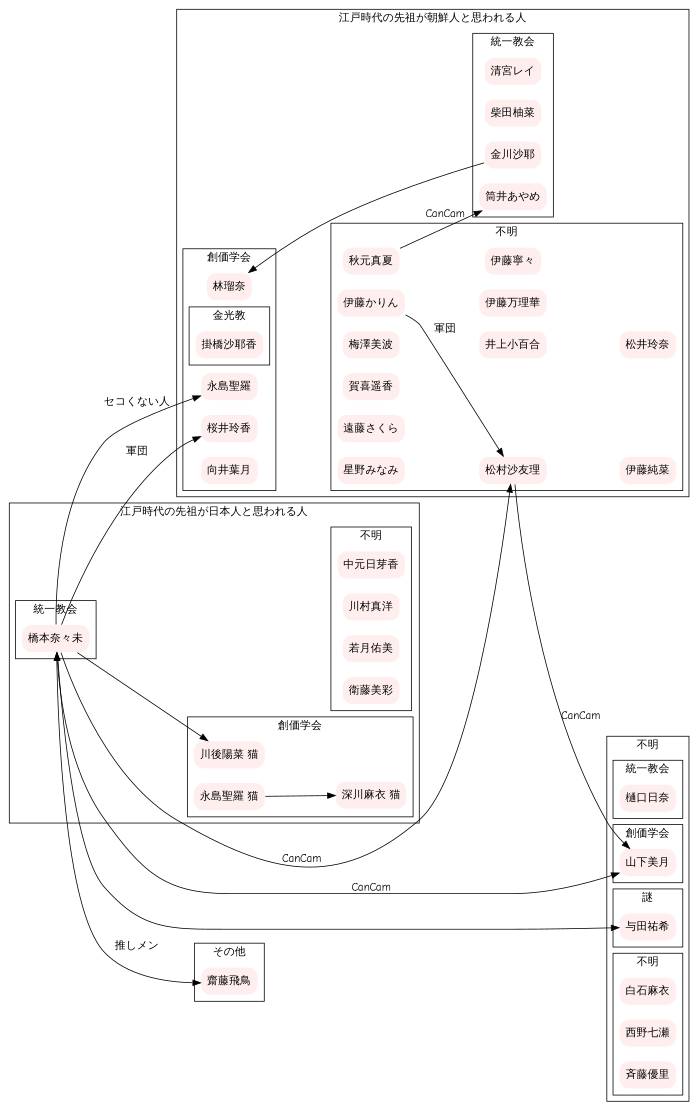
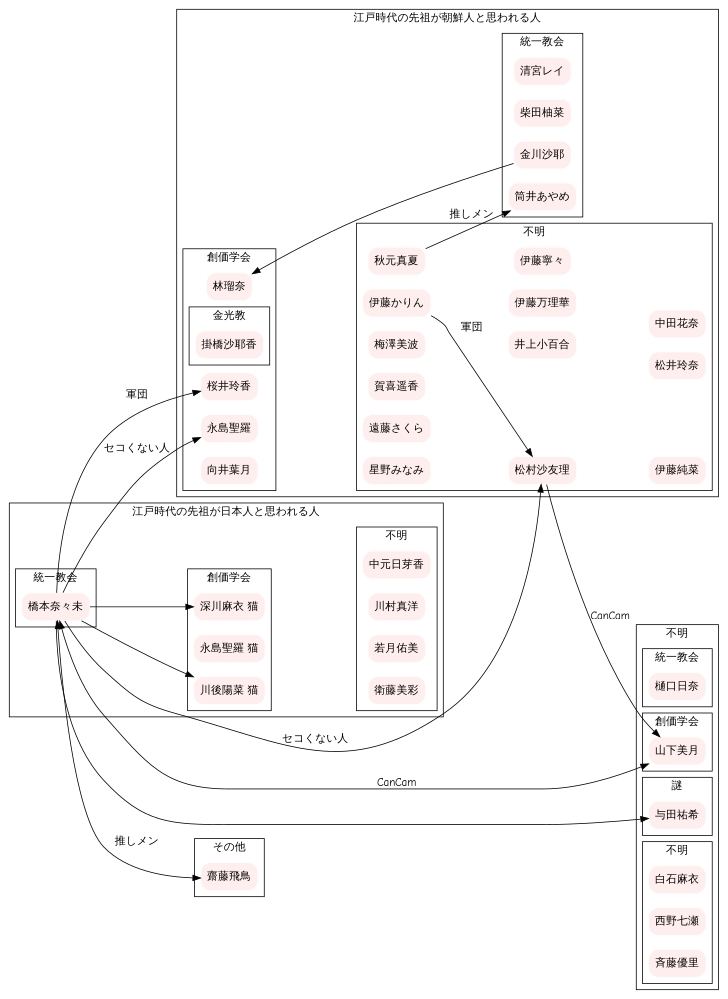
edge "秋元真夏" -> "筒井あやめ": label "CanCam" -> "推しメン"
node "中田花奈": added
edge "永島聖羅 猫" -> "深川麻衣 猫": now "橋本奈々未" -> "深川麻衣 猫"
edge "橋本奈々未" -> "松村沙友理": label "CanCam" -> "セコくない人"
